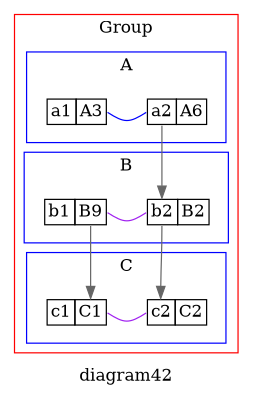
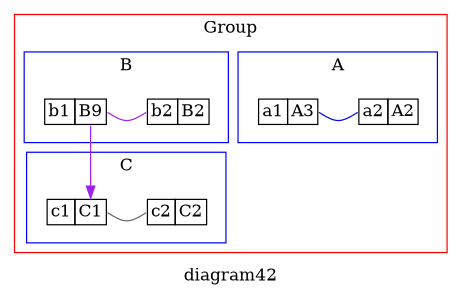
node "a2": text "A6" -> "A2"
edge "a2" -> "b2": removed
edge "b1" -> "c1": color gray40 -> purple
edge "b2" -> "c2": removed
edge "c1" -- "c2": color purple -> gray40
